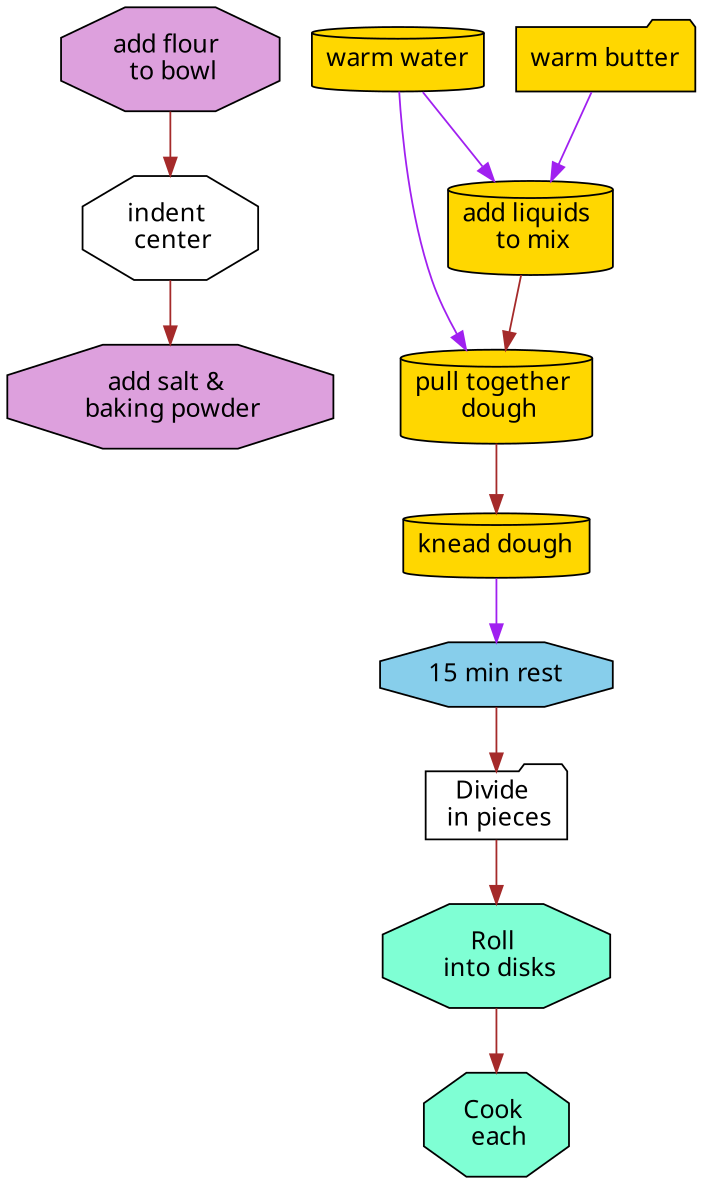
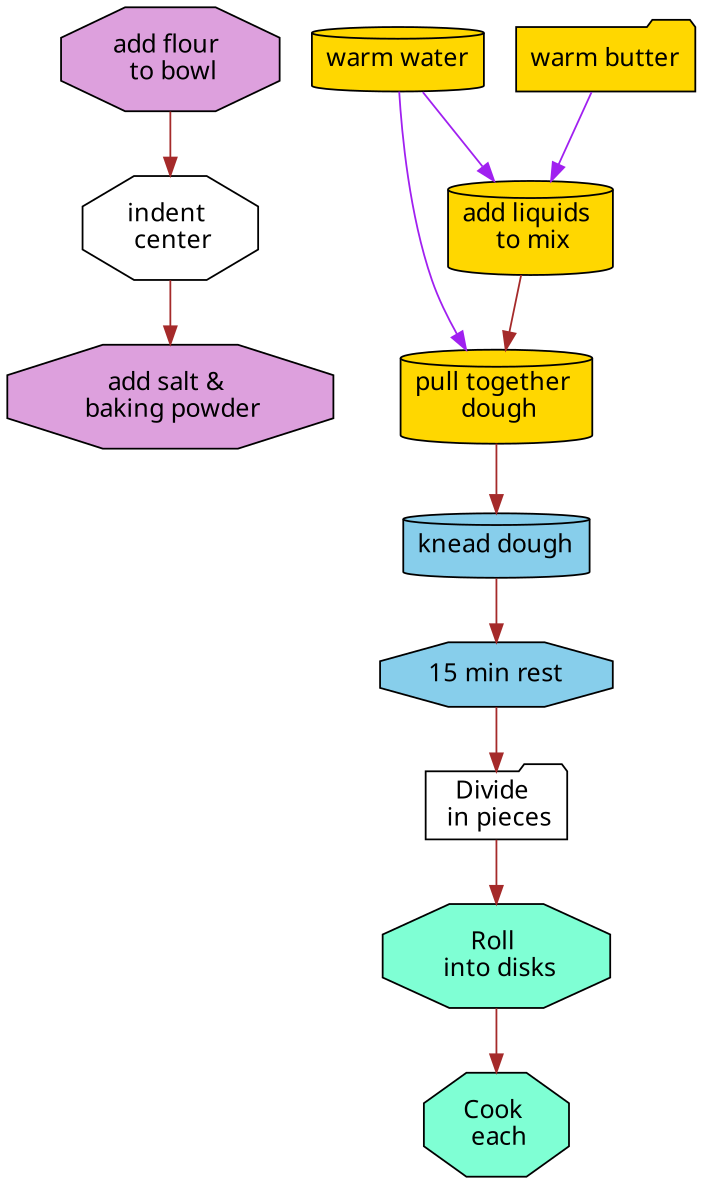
node "knead dough": fillcolor gold -> skyblue
edge "knead dough" -> "15 min rest": color purple -> brown
